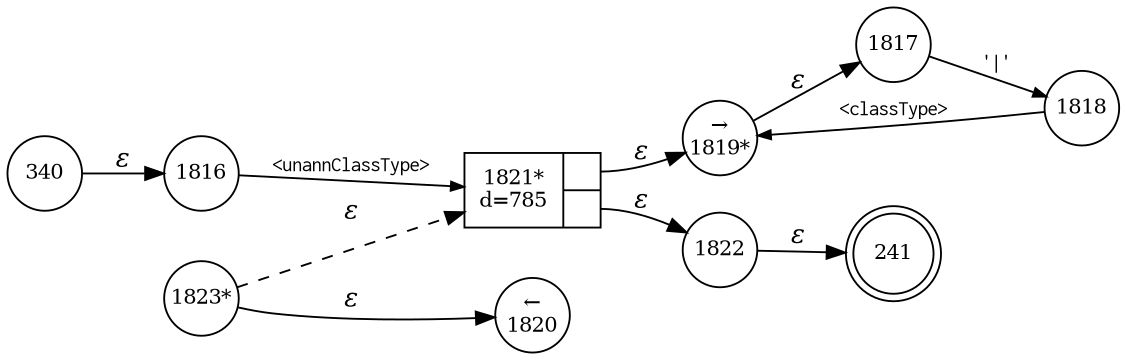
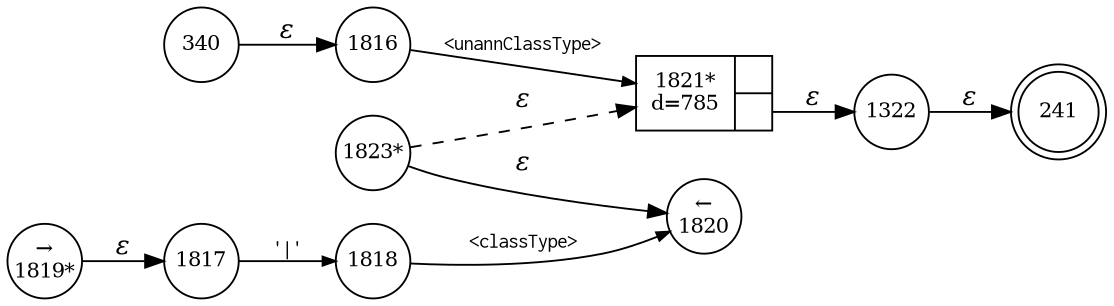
edge "1818" -> "→ 1819*": now "1818" -> "← 1820"
edge "1821*" -> "→ 1819*": removed, label "ε"
node "1822": label "1822" -> "1322"
